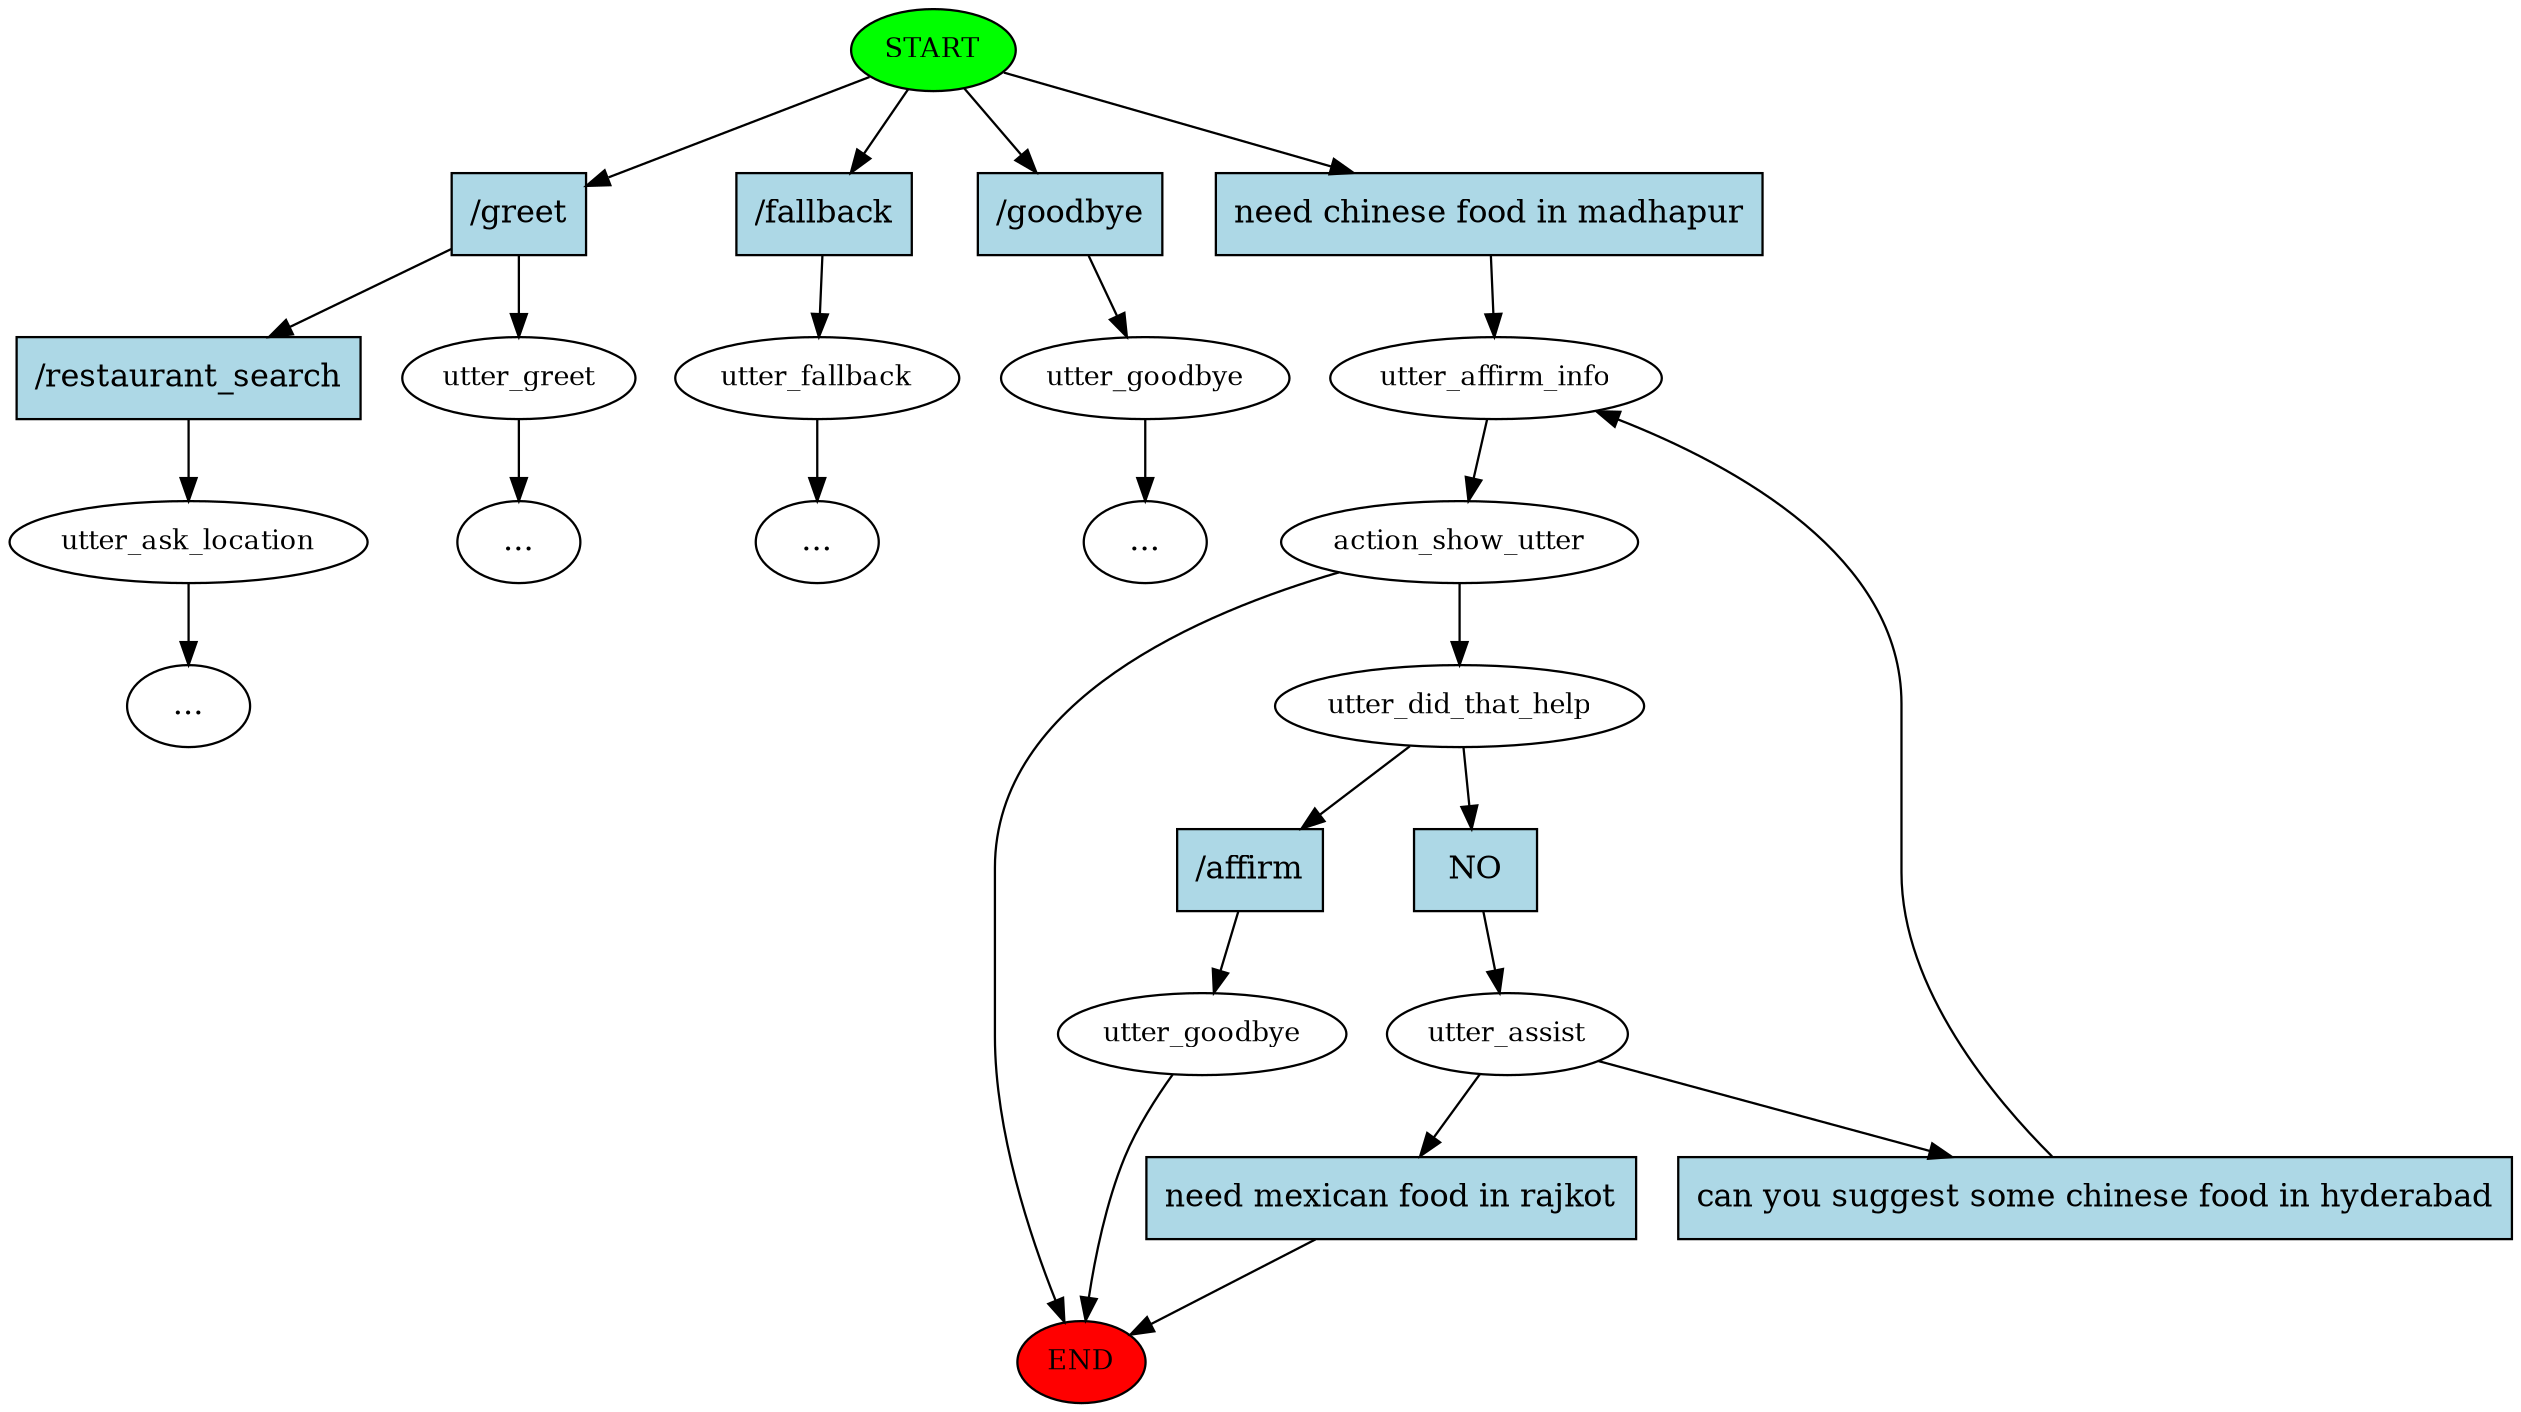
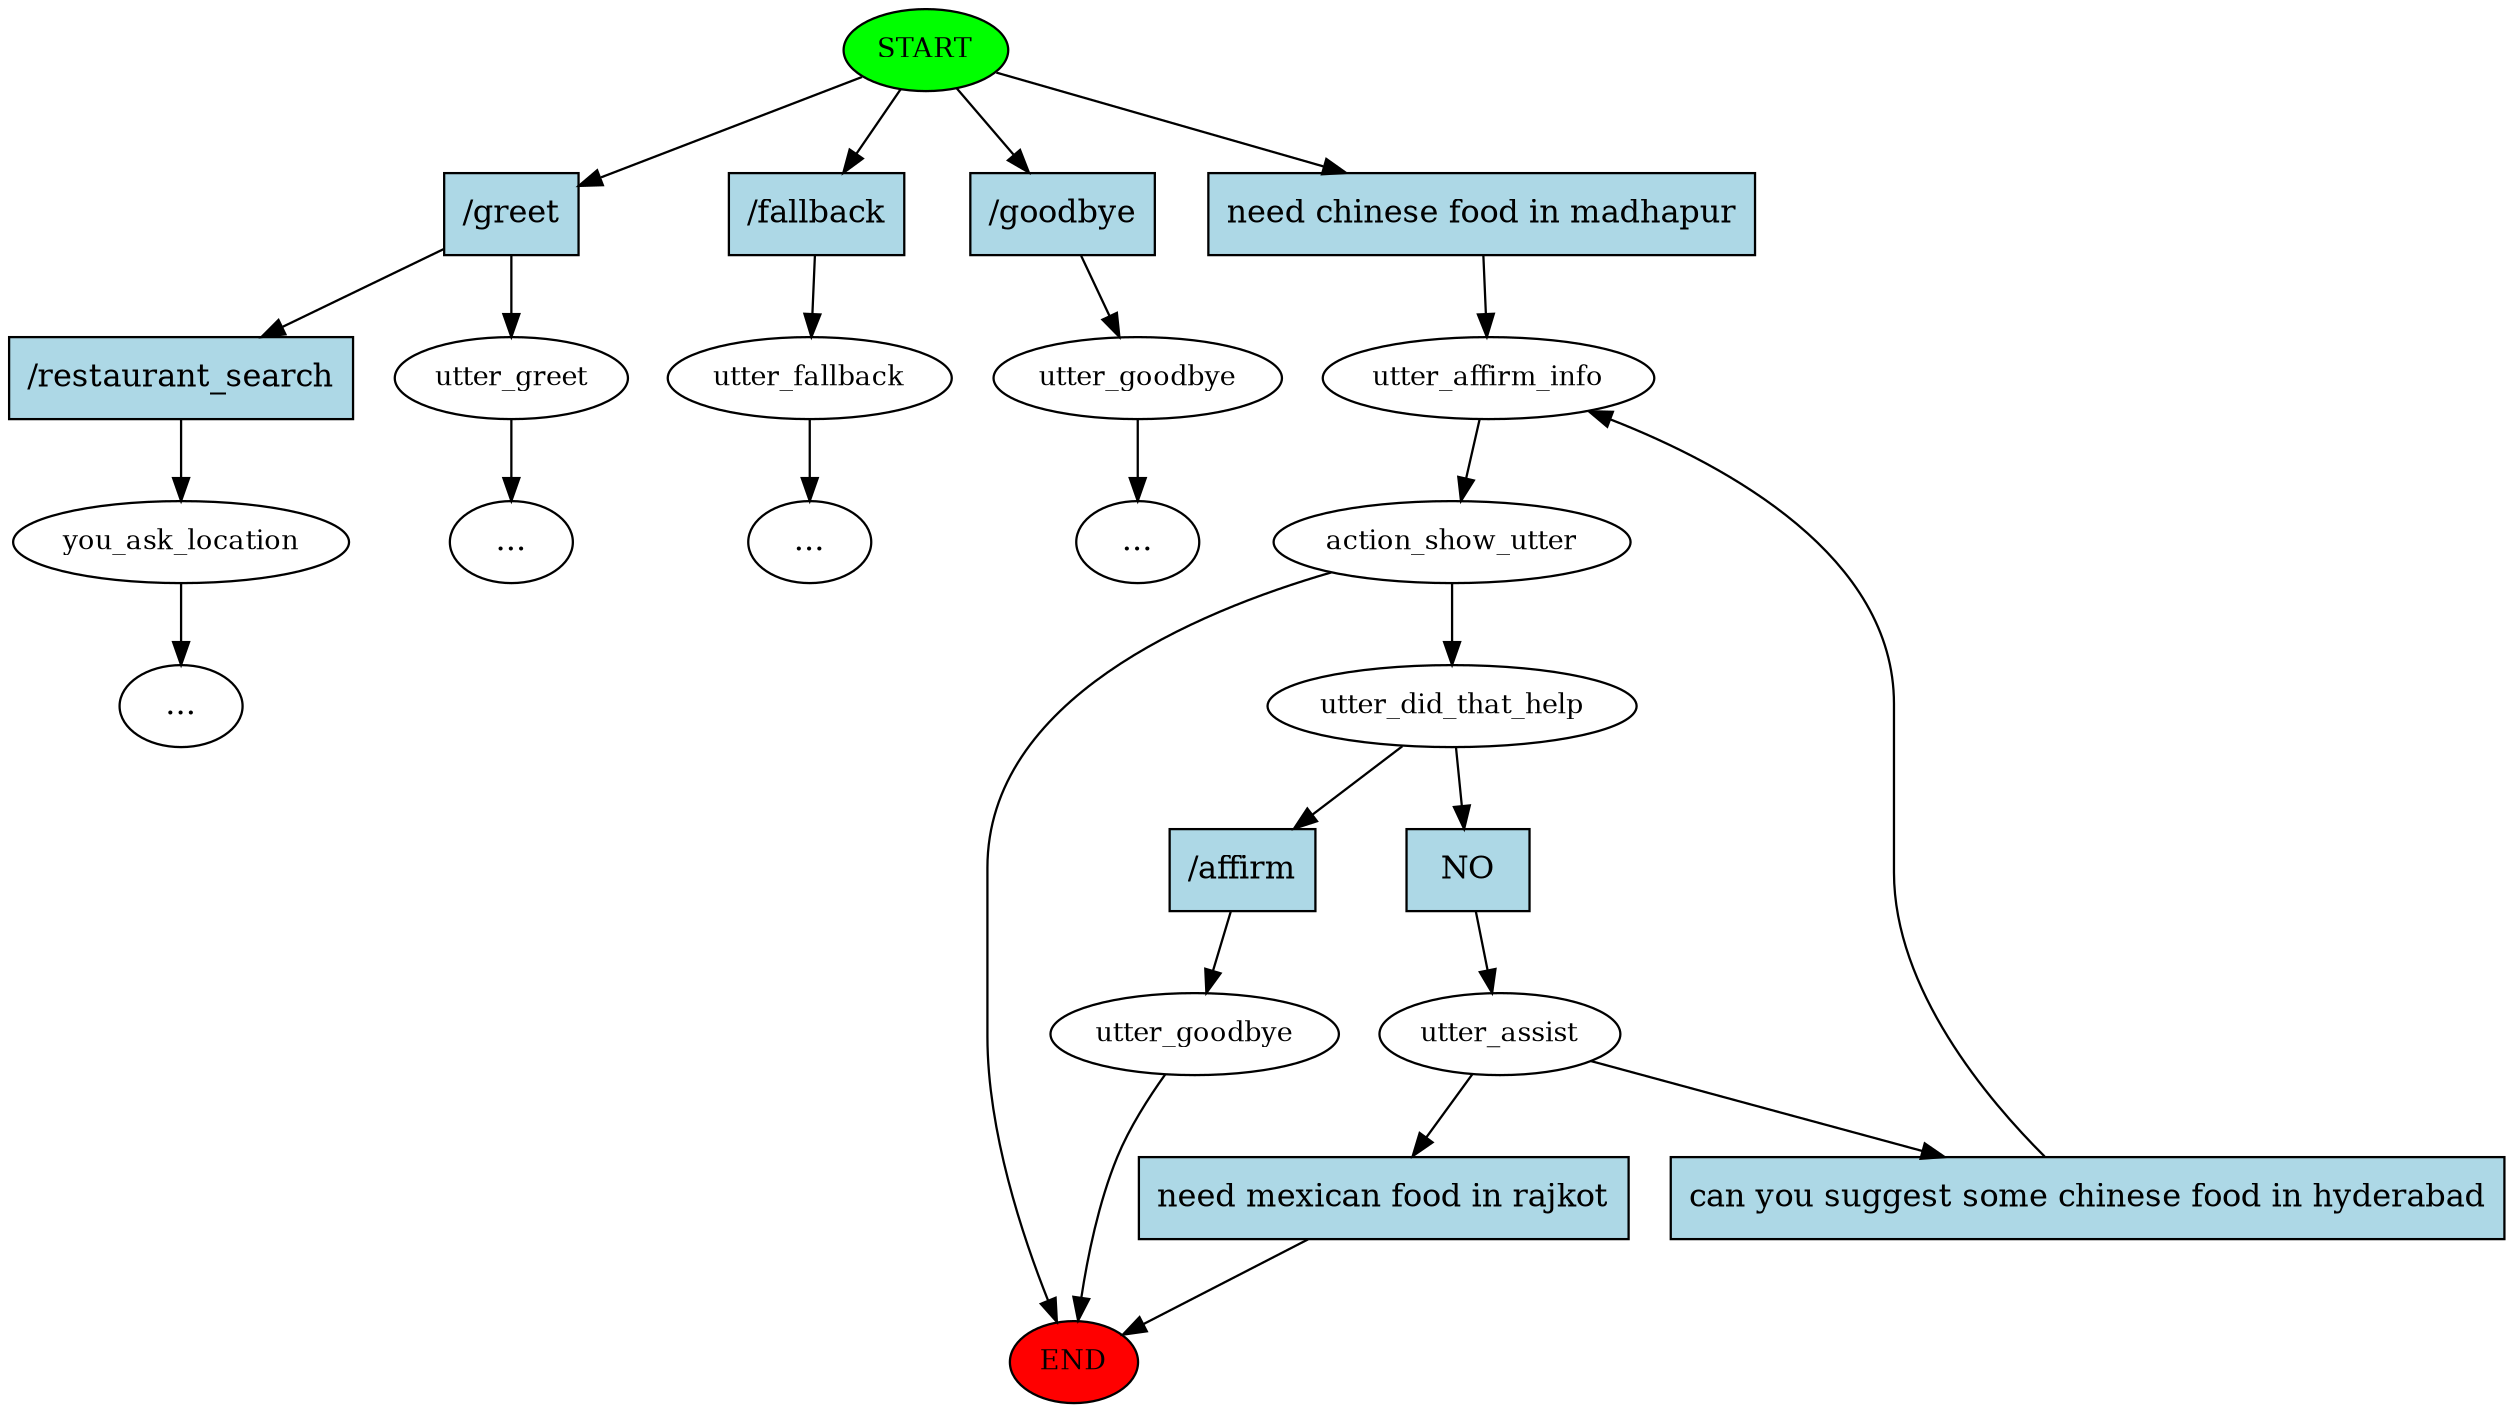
node "utter_ask_location": label "utter_ask_location" -> "you_ask_location"
